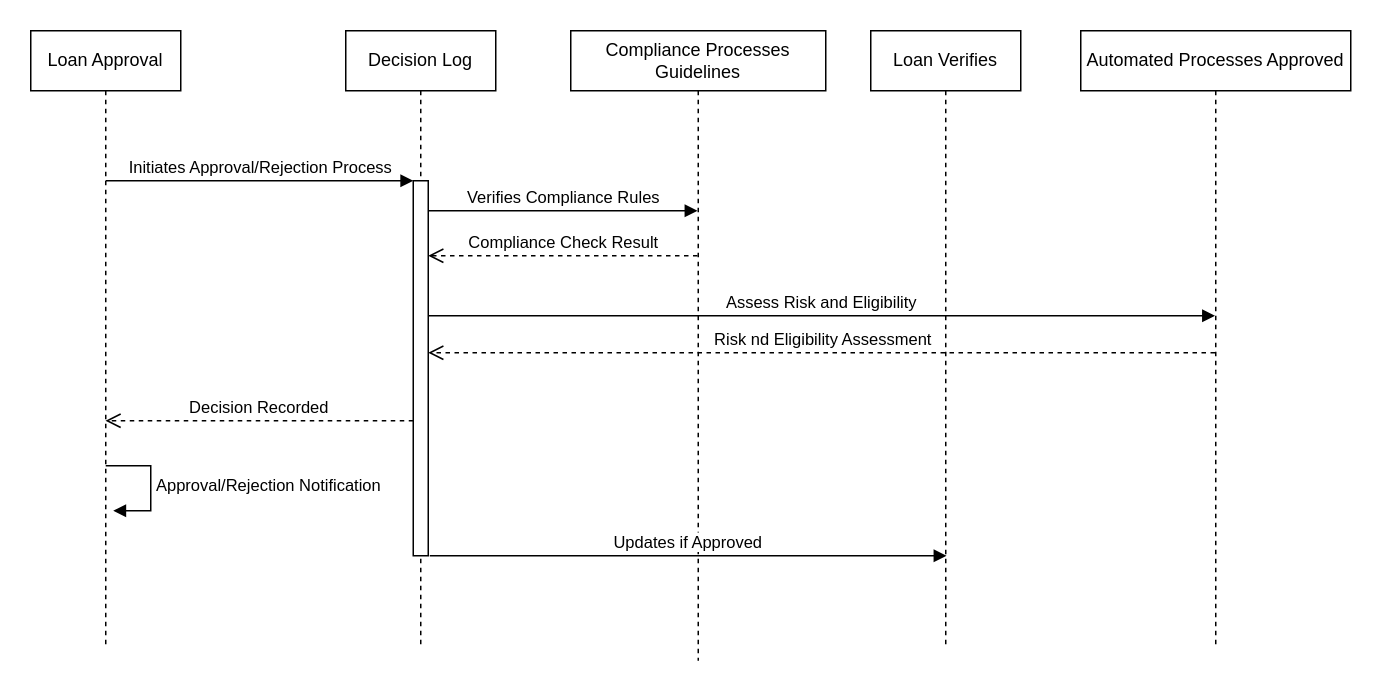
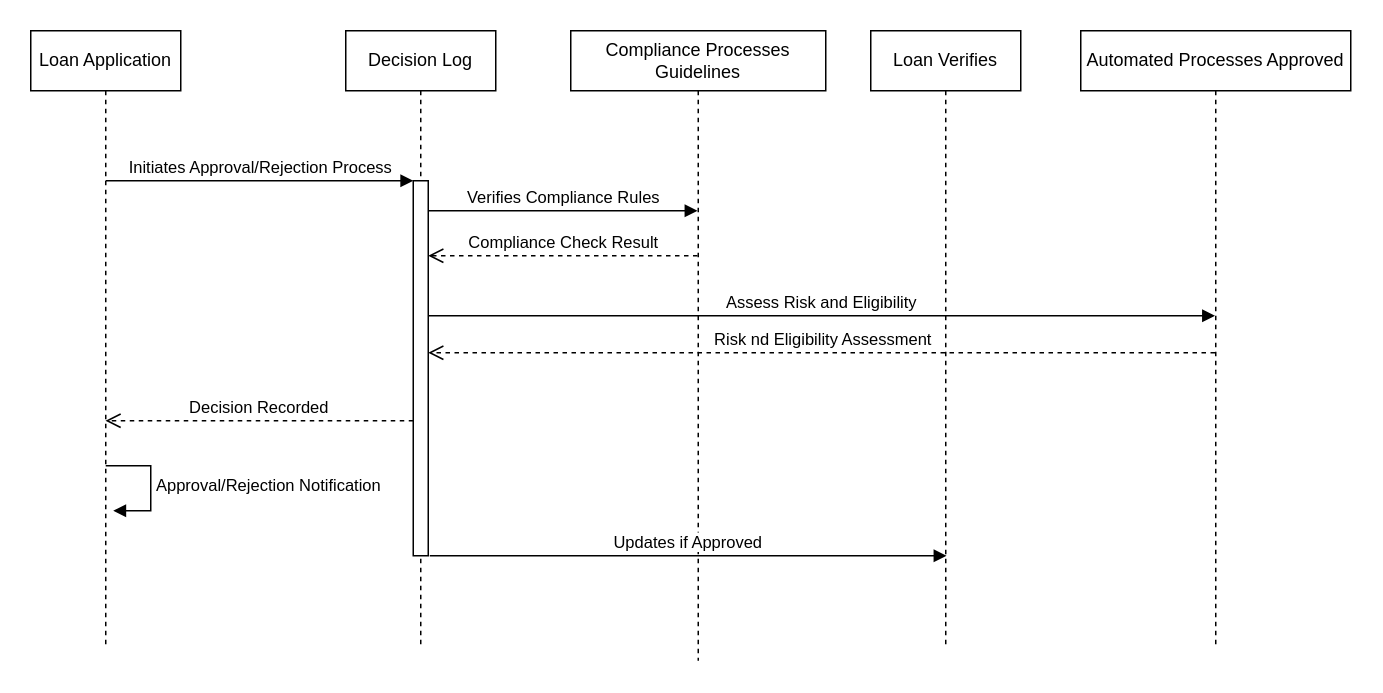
node "Loan Approval": label "Loan Approval" -> "Loan Application"
